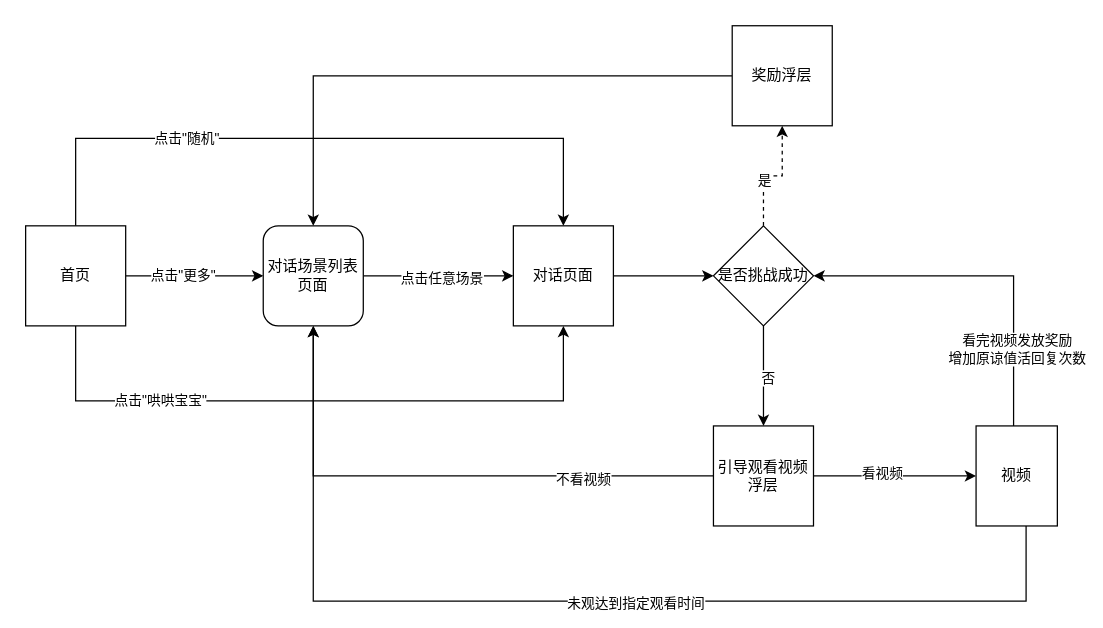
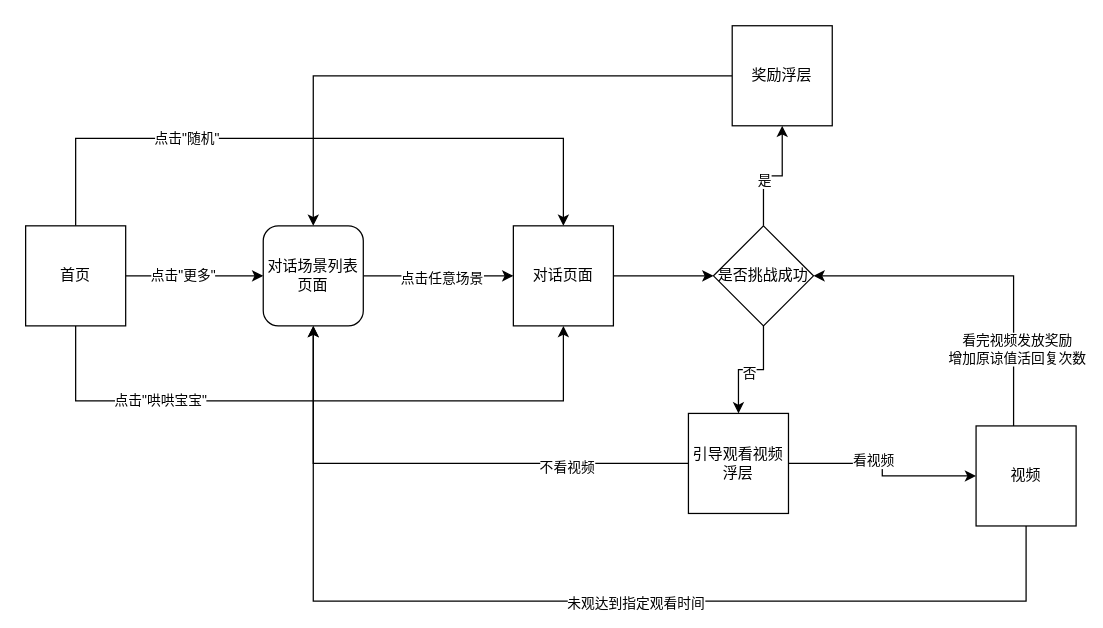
edge "是否挑战成功" -> "奖励浮层": style dashed -> solid
node "引导观看视频浮层": moved (763, 476) -> (738, 463)
node "视频": size 81x100 -> 100x100
